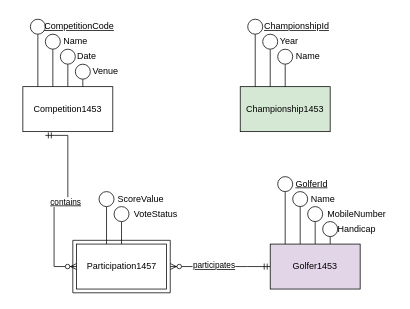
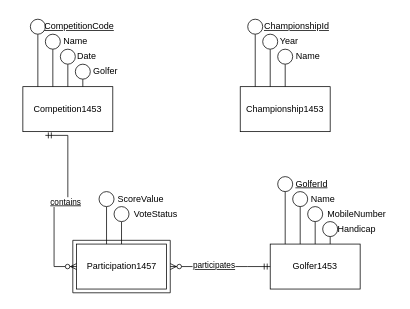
node "Venue": label "Venue" -> "Golfer"
node "Championship1453": fillcolor #d5e8d4 -> #ffffff
node "Golfer1453": fillcolor #e1d5e7 -> #ffffff
